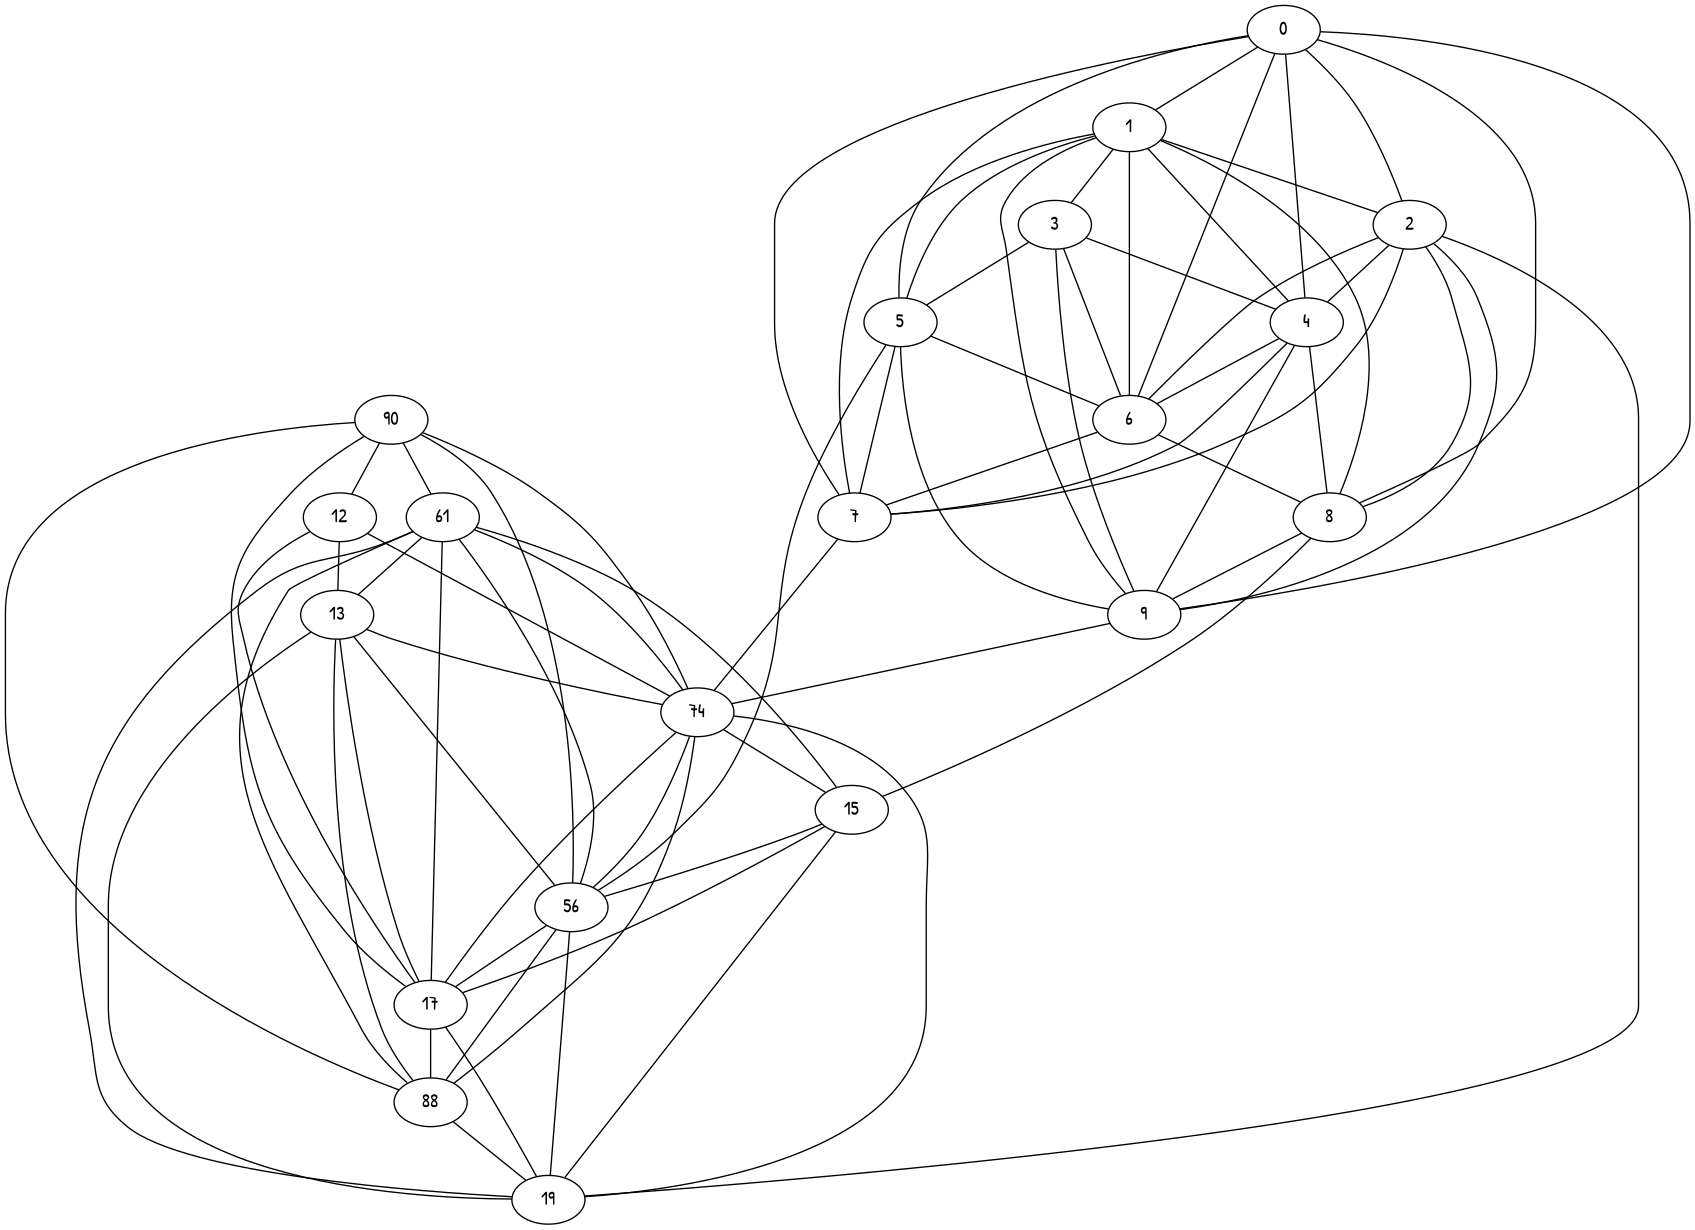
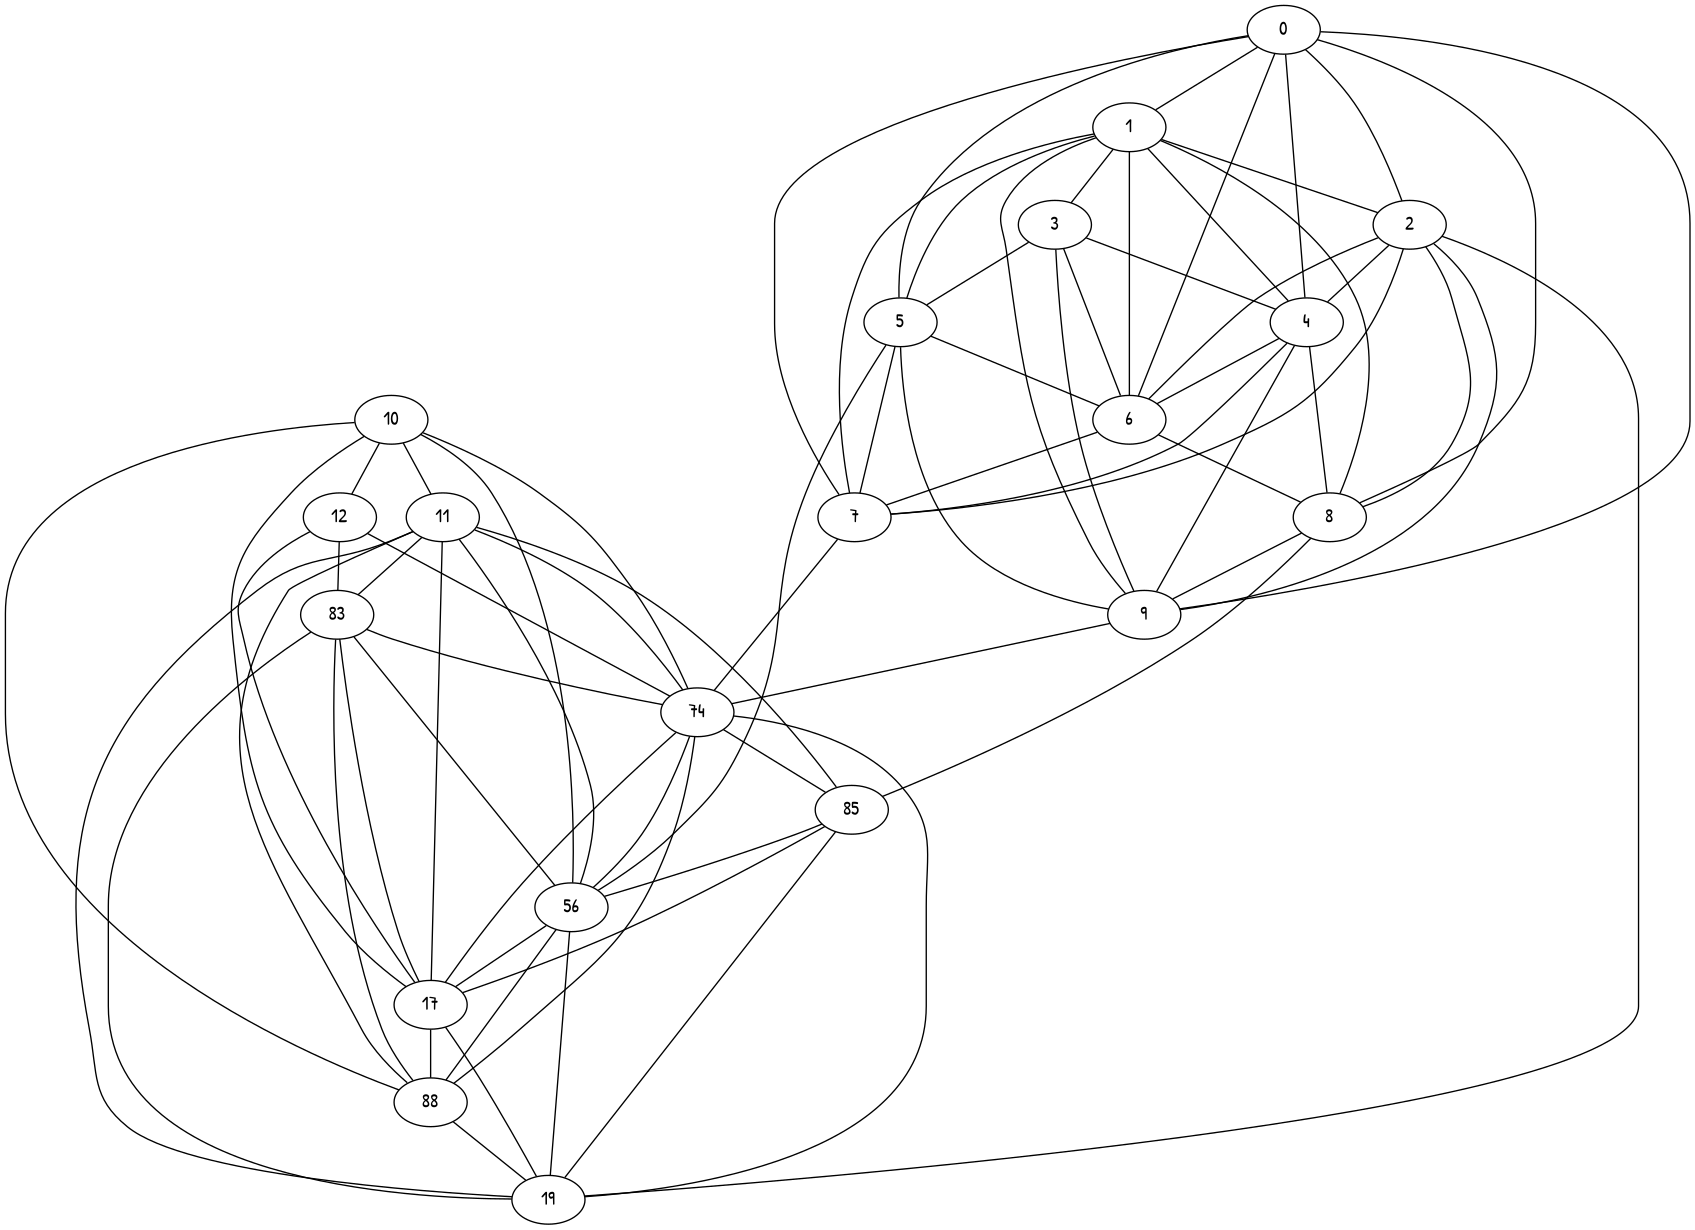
node "90": label "90" -> "10"
node "61": label "61" -> "11"
node "13": label "13" -> "83"
node "15": label "15" -> "85"
